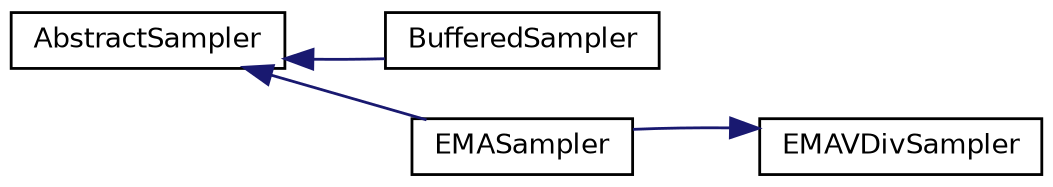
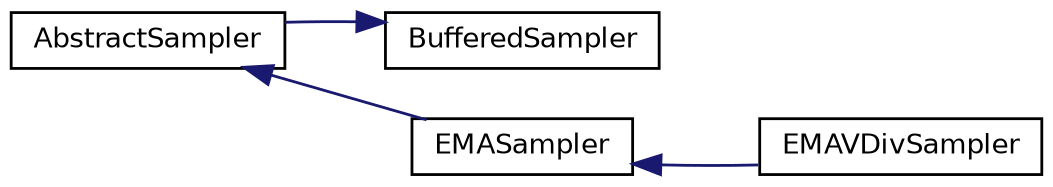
edge "BufferedSampler" -> "AbstractSampler": reversed
edge "EMASampler" -> "EMAVDivSampler": reversed
